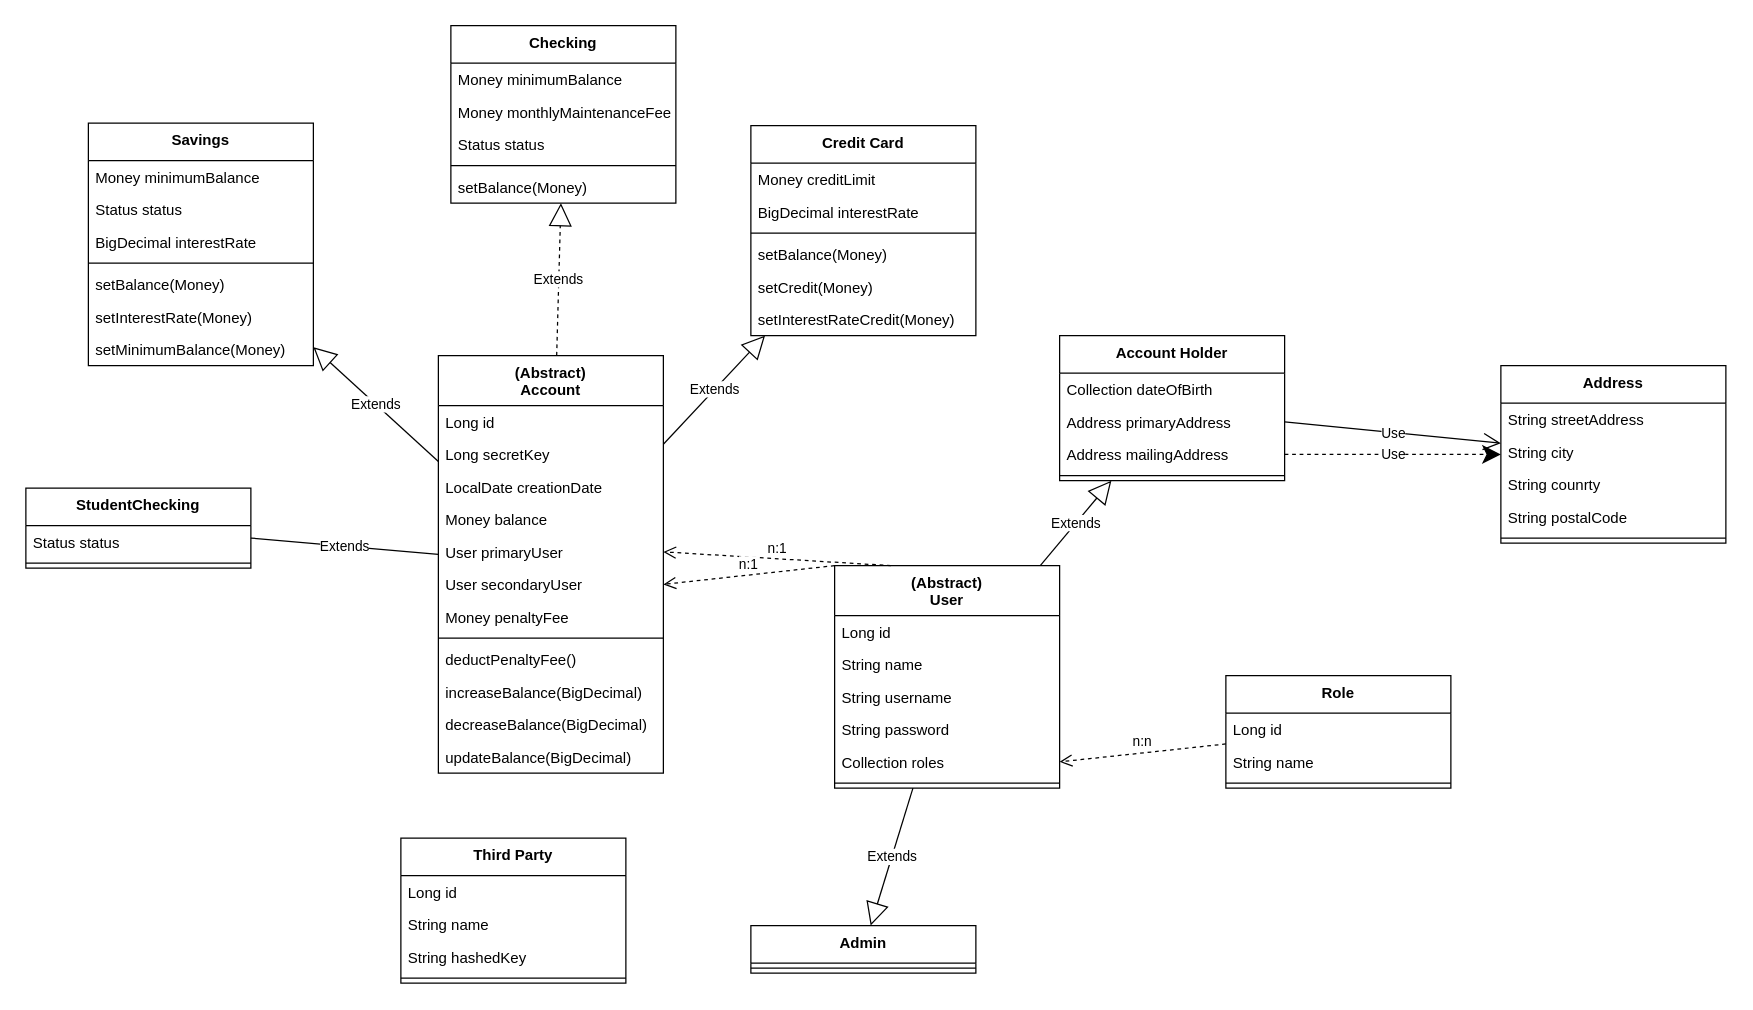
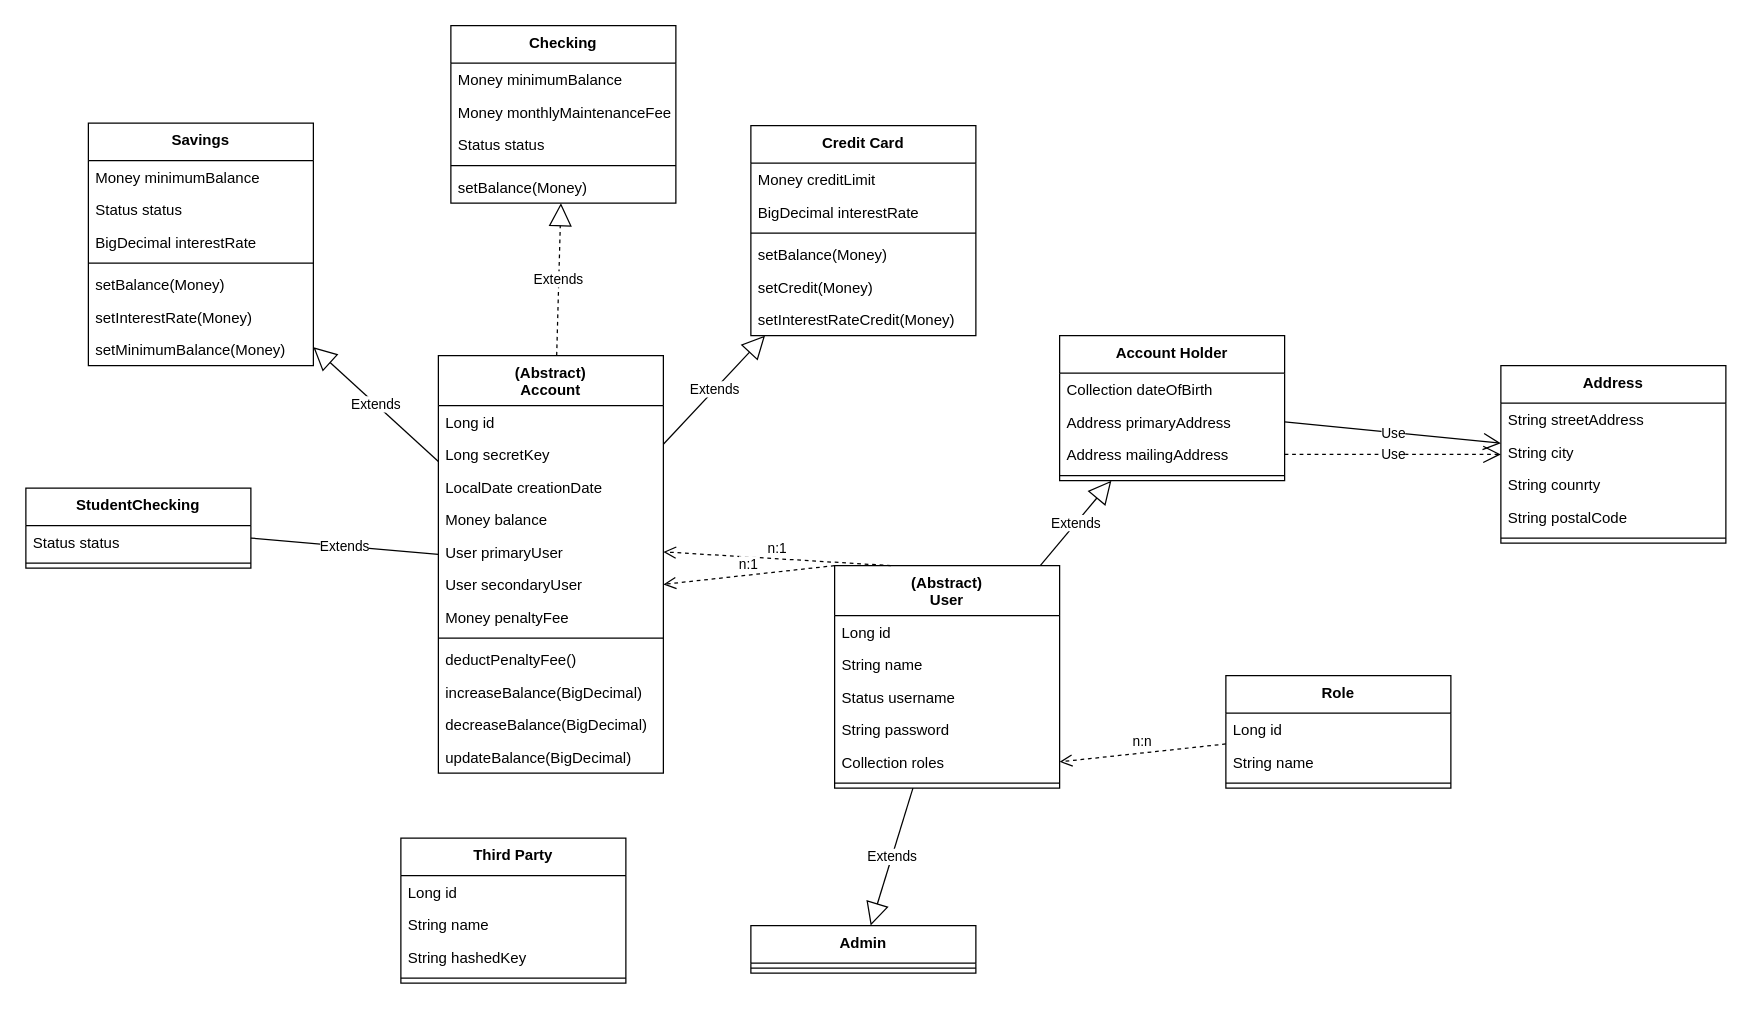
edge "Address mailingAddress" -> "Address": arrowhead classic -> open
node "String username": label "String username" -> "Status username"
